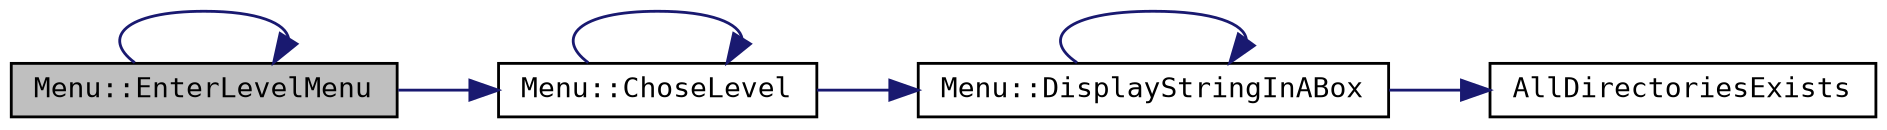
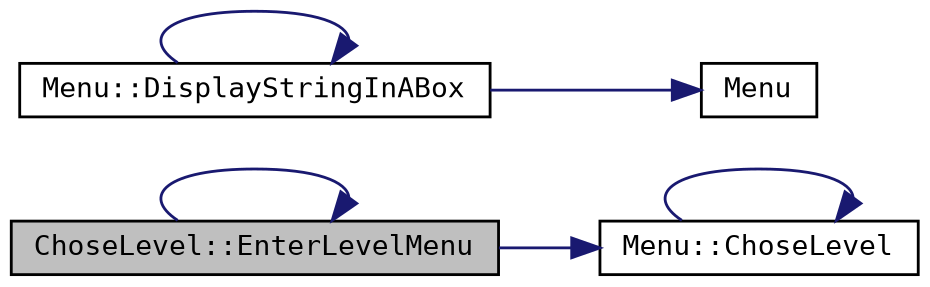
node "Menu::EnterLevelMenu": label "Menu::EnterLevelMenu" -> "ChoseLevel::EnterLevelMenu"
edge "Menu::ChoseLevel" -> "Menu::DisplayStringInABox": removed
node "AllDirectoriesExists": label "AllDirectoriesExists" -> "Menu"
